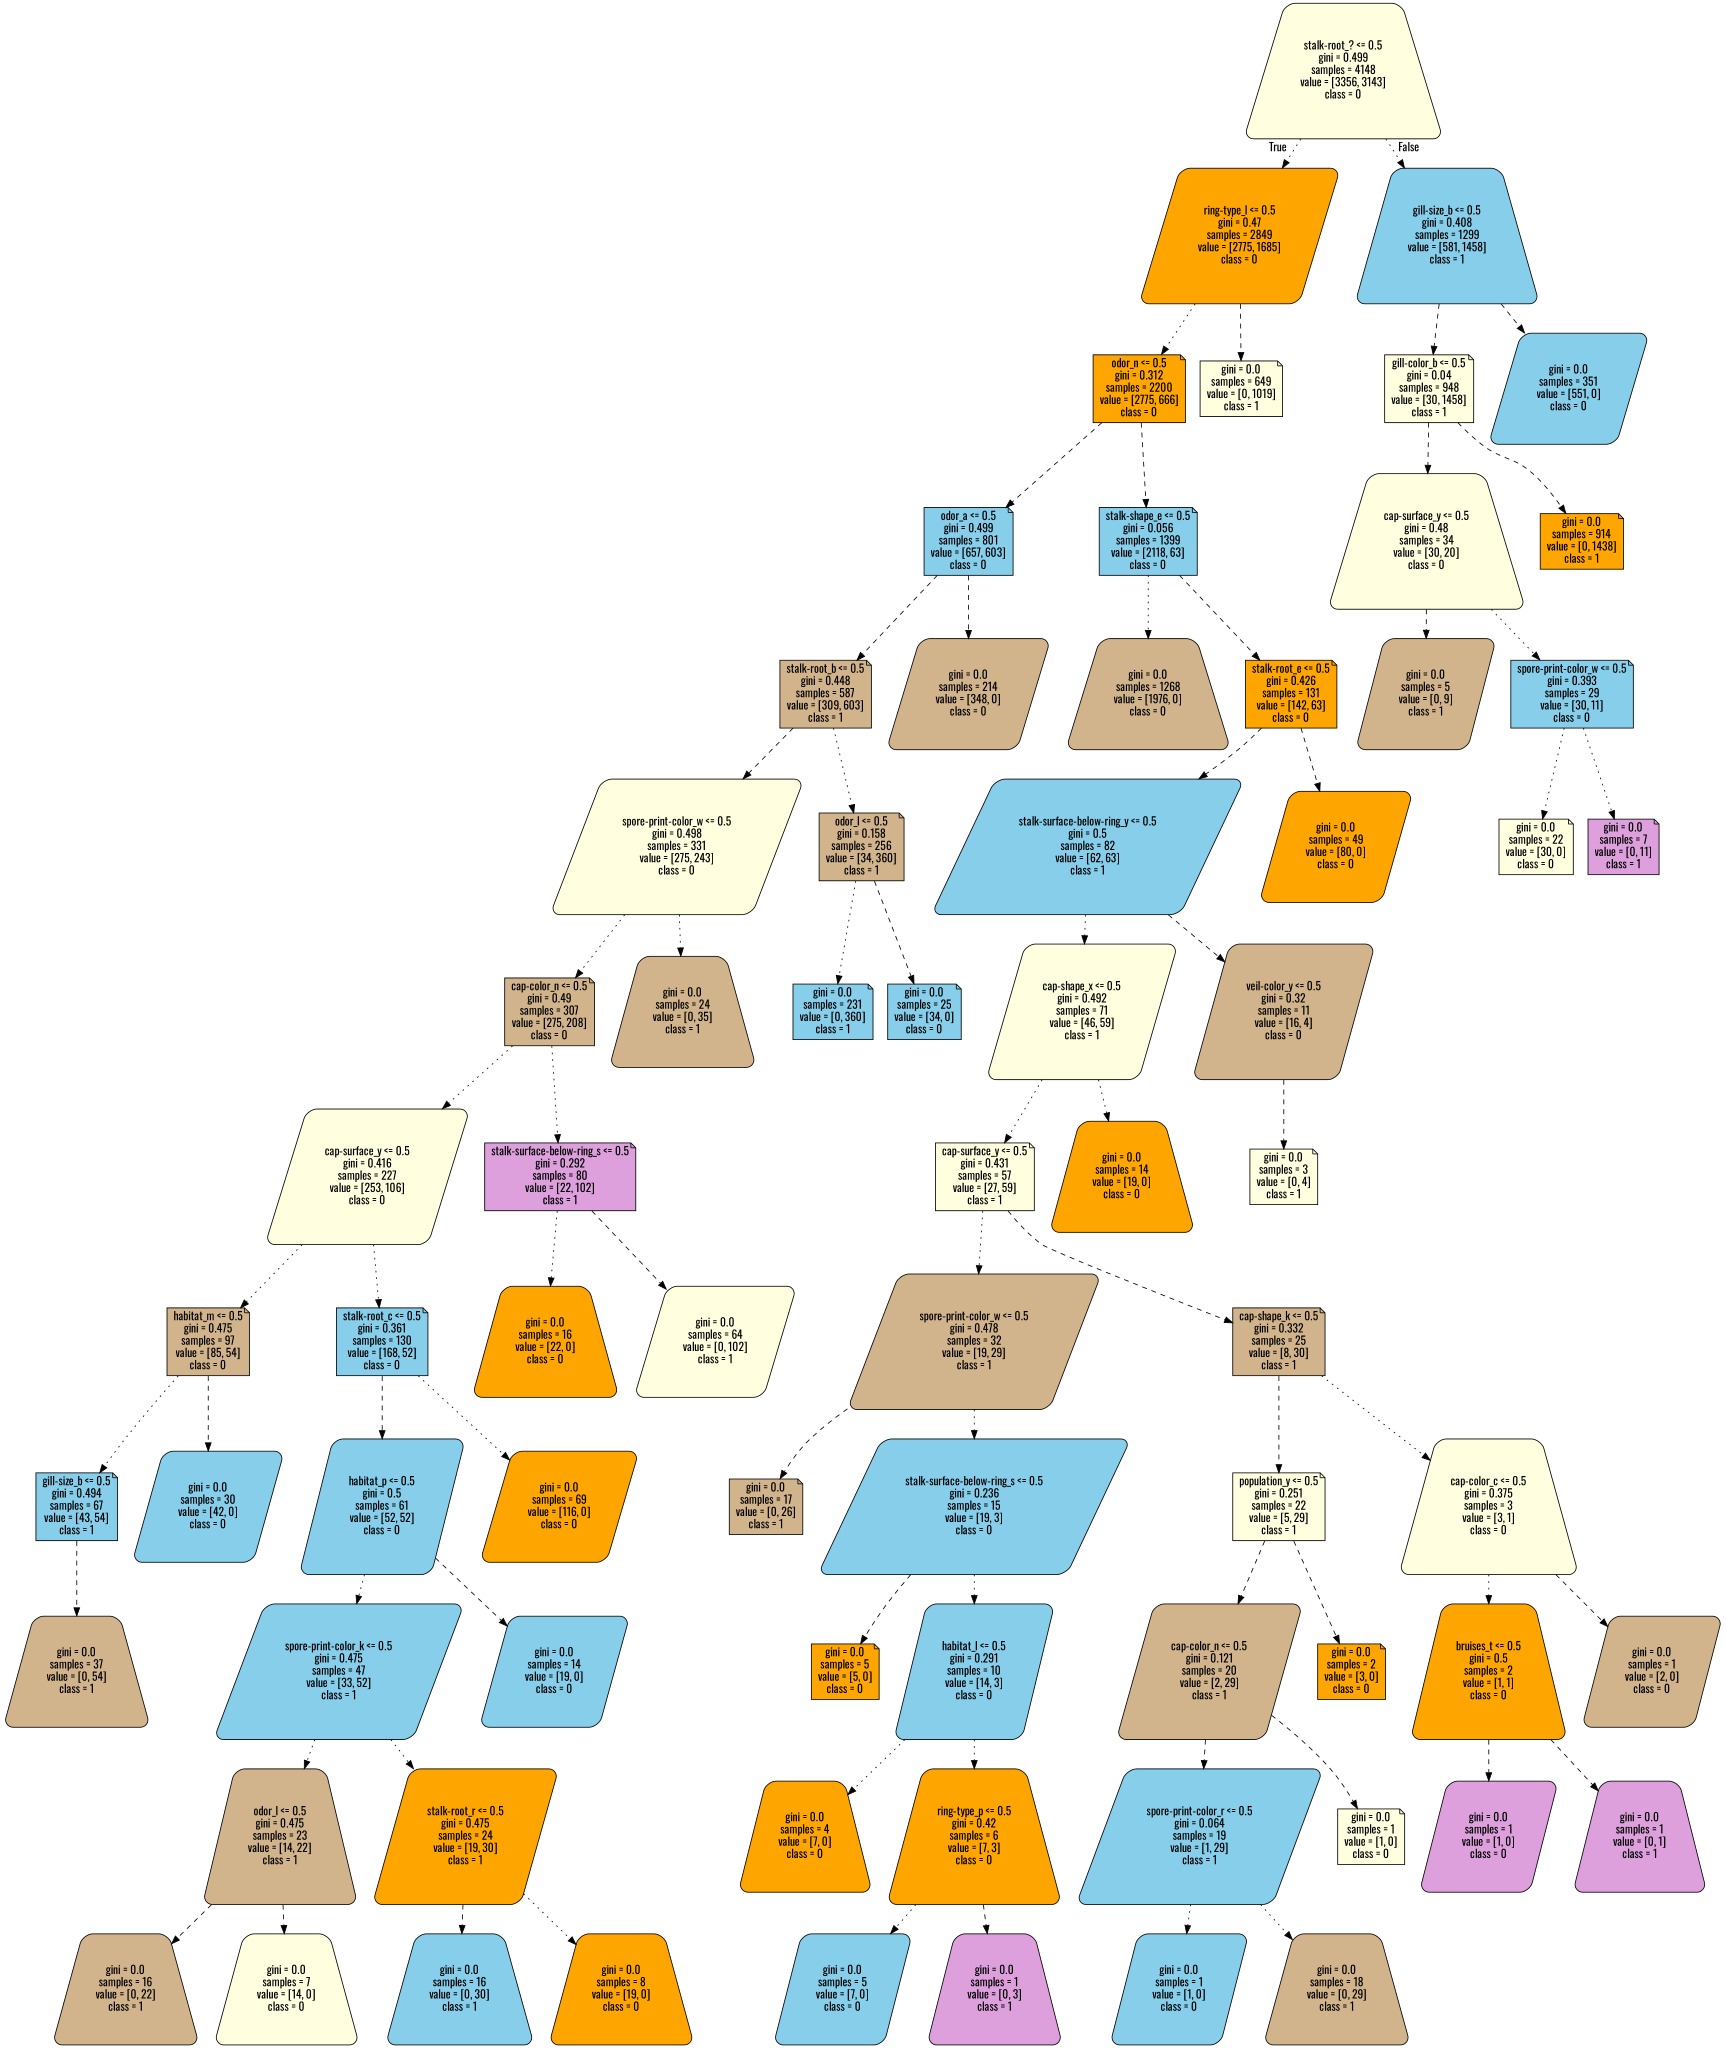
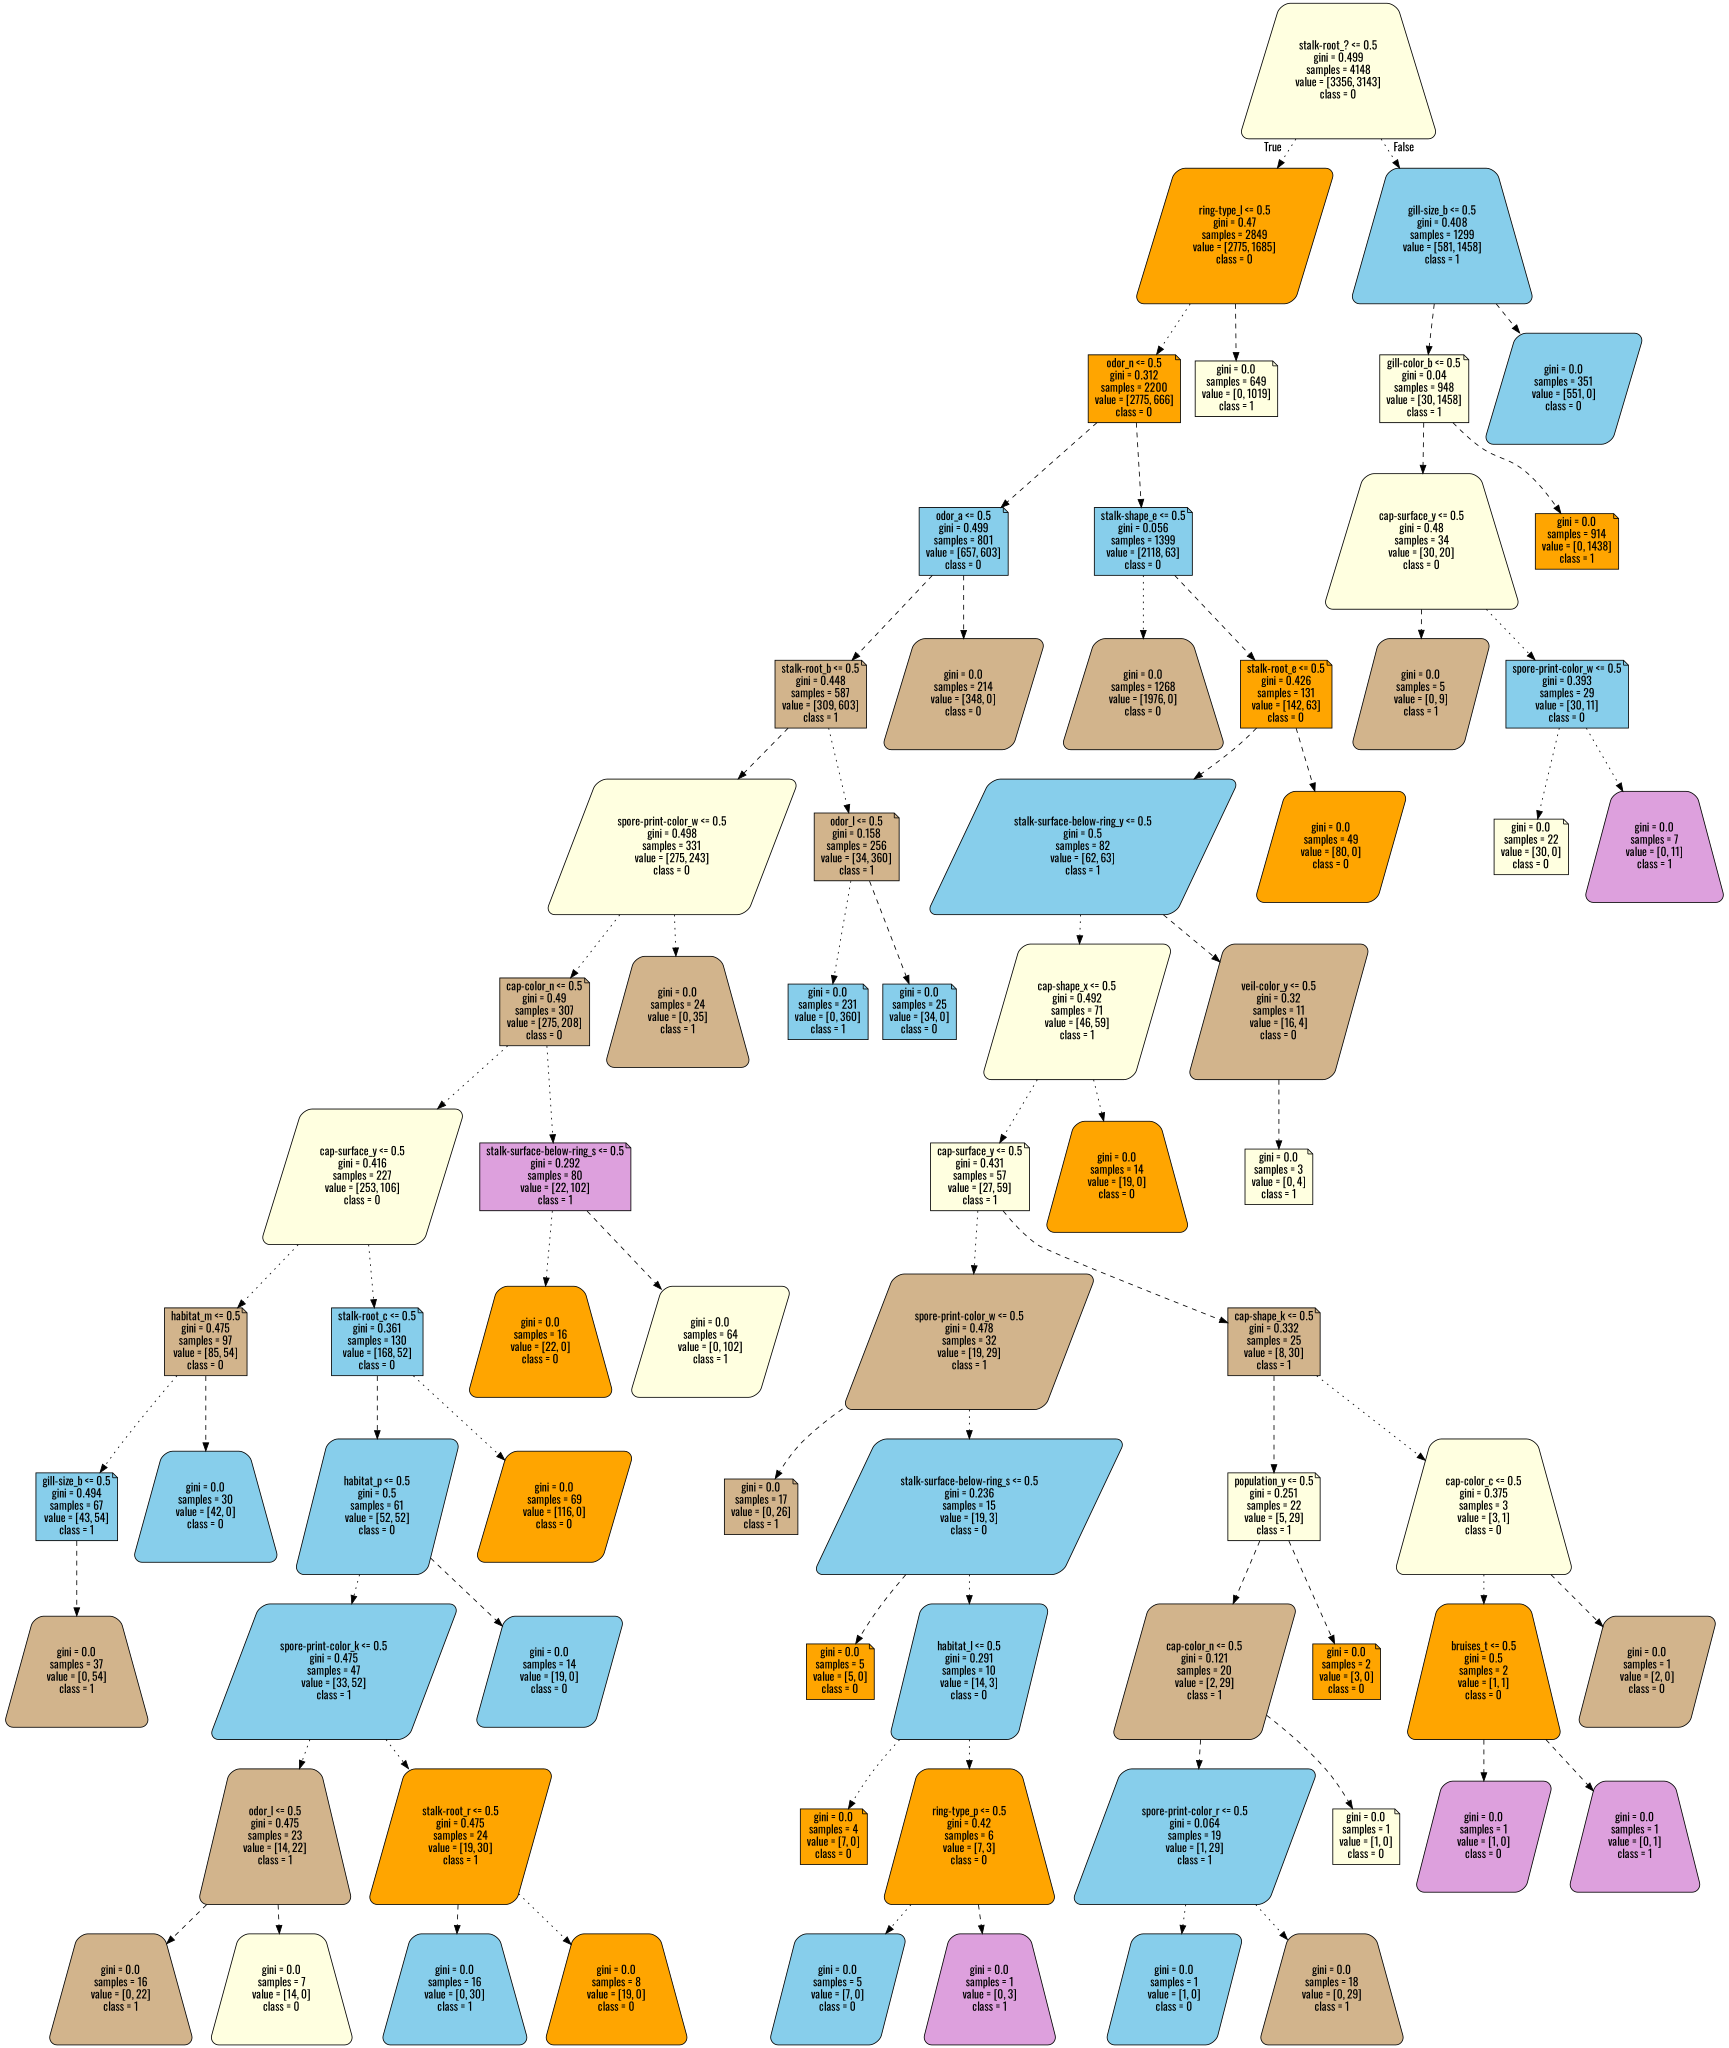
node "gini = 0.0 samples = 7 value = [0, 11] class = 1": shape note -> trapezium
node "gini = 0.0 samples = 30 value = [42, 0] class = 0": shape parallelogram -> trapezium
node "gini = 0.0 samples = 4 value = [7, 0] class = 0": shape trapezium -> note
